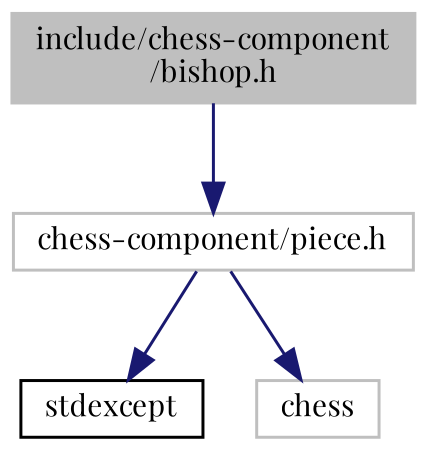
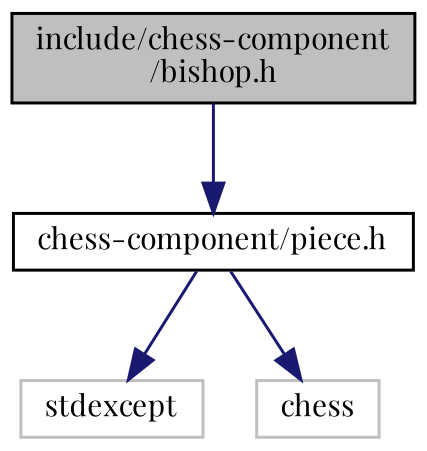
node "include/chess-component /bishop.h": color grey75 -> black
node "chess-component/piece.h": color grey75 -> black
node "stdexcept": color black -> grey75
